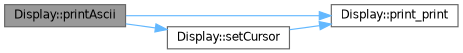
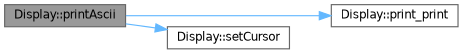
edge "Display::setCursor" -> "Display::print_print": removed
